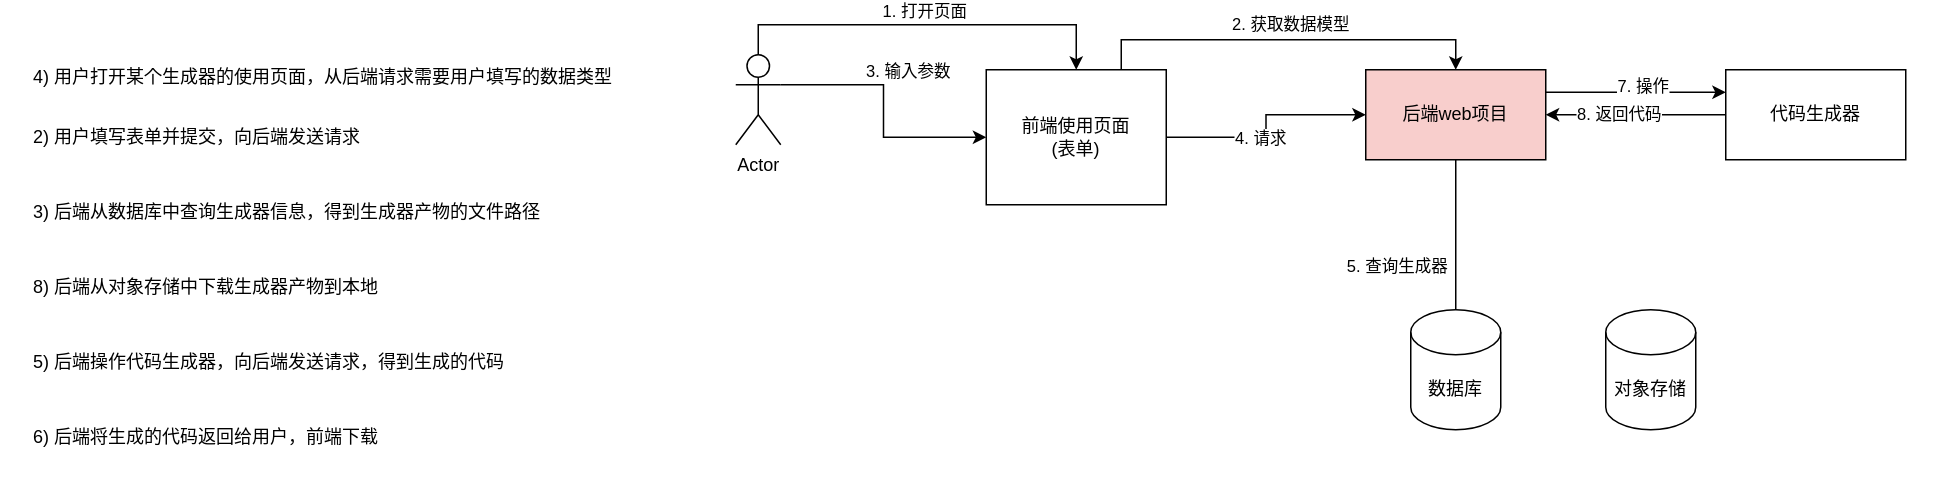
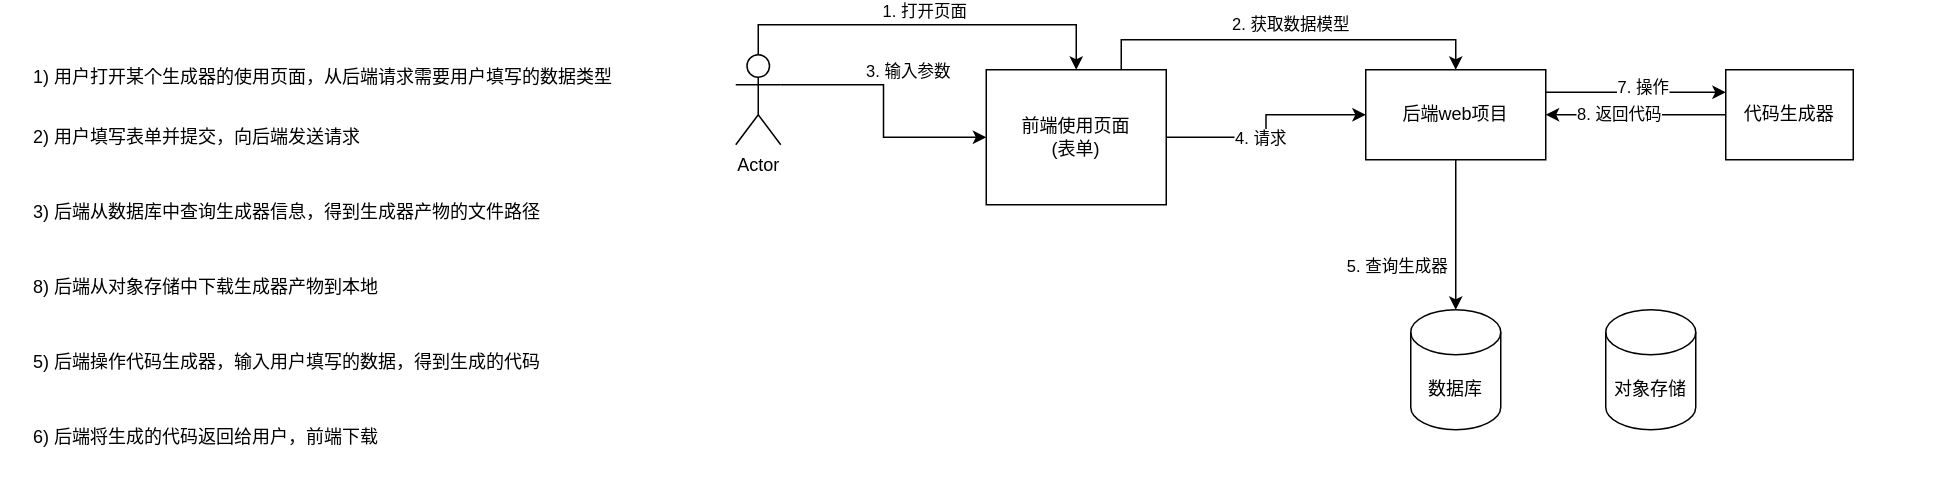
node "4) 用户打开某个生成器的使用页面，从后端请求需要用户填写的数据类型": label "4) 用户打开某个生成器的使用页面，从后端请求需要用户填写的数据类型" -> "1) 用户打开某个生成器的使用页面，从后端请求需要用户填写的数据类型"
node "后端web项目": fillcolor #f8cecc -> #ffffff
node "代码生成器": size 180x90 -> 128x90
edge "后端web项目" -- "数据库": arrowhead none -> classic
node "5) 后端操作代码生成器，向后端发送请求，得到生成的代码": label "5) 后端操作代码生成器，向后端发送请求，得到生成的代码" -> "5) 后端操作代码生成器，输入用户填写的数据，得到生成的代码"
